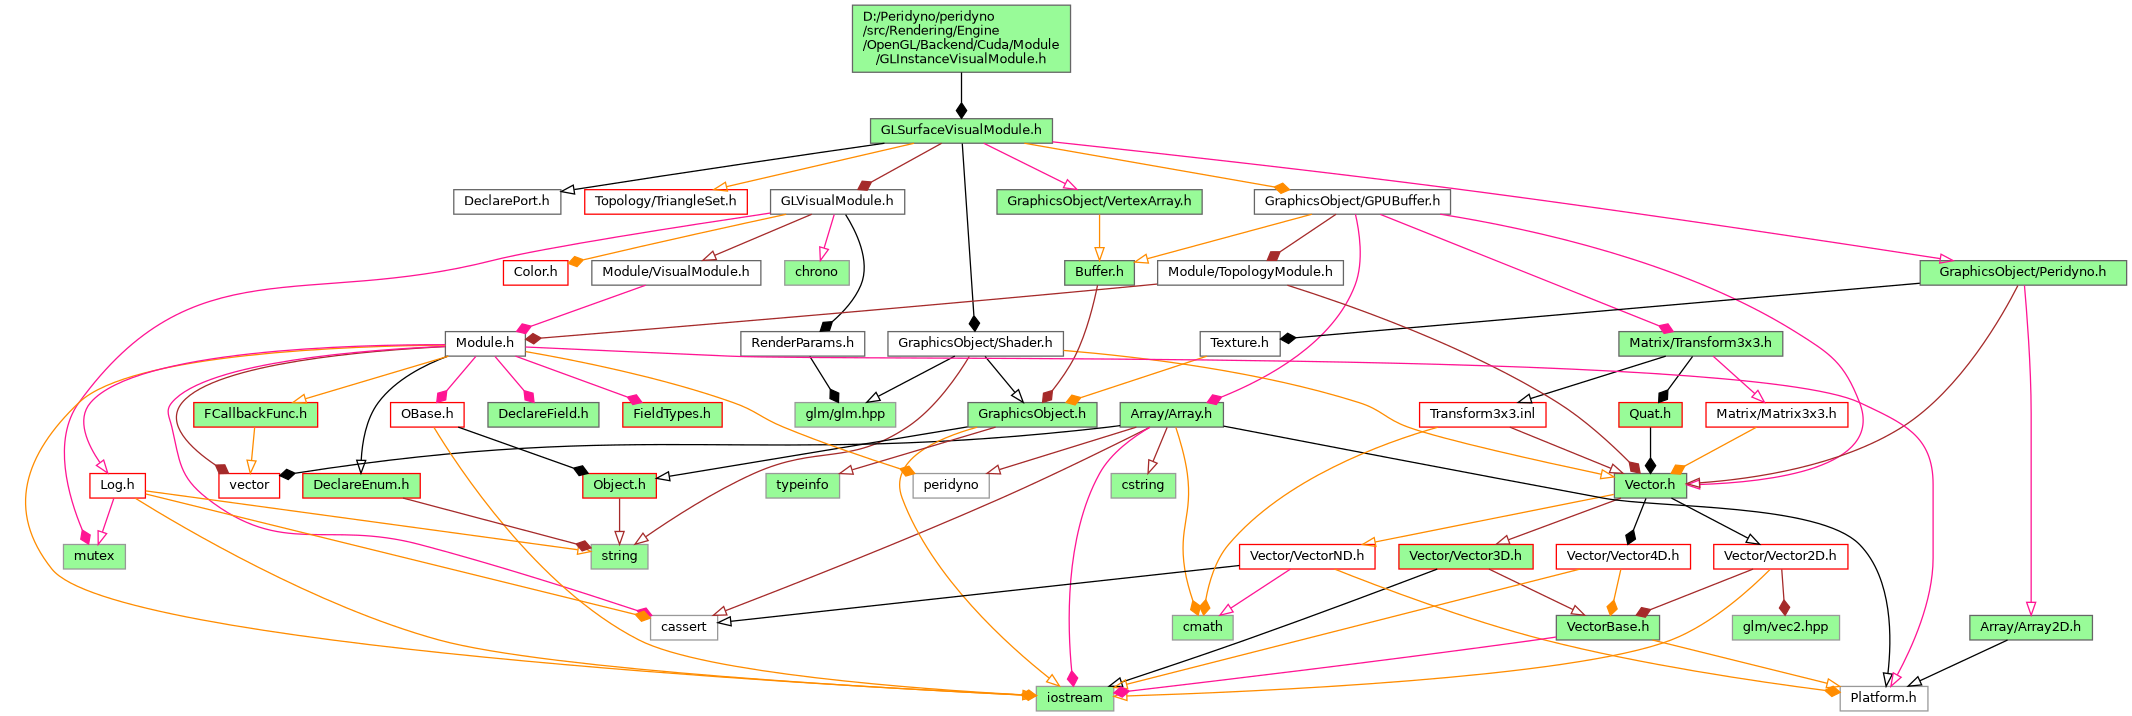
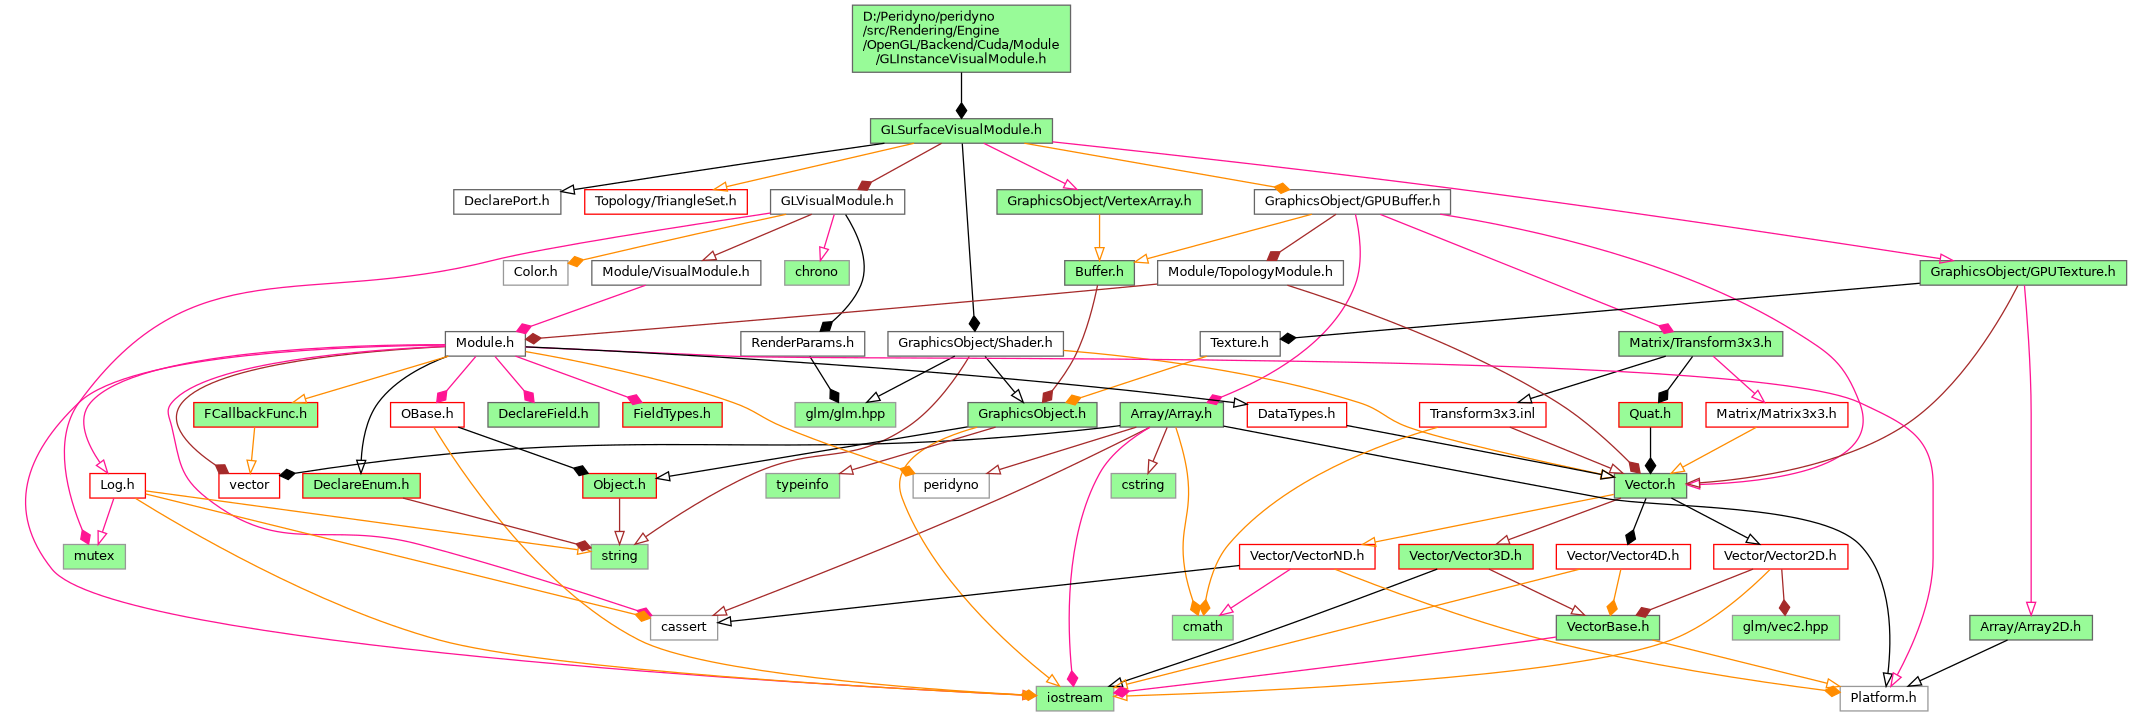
node "Color.h": color red -> grey60
node "GraphicsObject/Peridyno.h": label "GraphicsObject/Peridyno.h" -> "GraphicsObject/GPUTexture.h"
node "DataTypes.h": added
edge "Matrix/Matrix3x3.h" -> "Vector.h": arrowhead diamond -> onormal
edge "Module.h" -> "iostream": color darkorange -> deeppink
